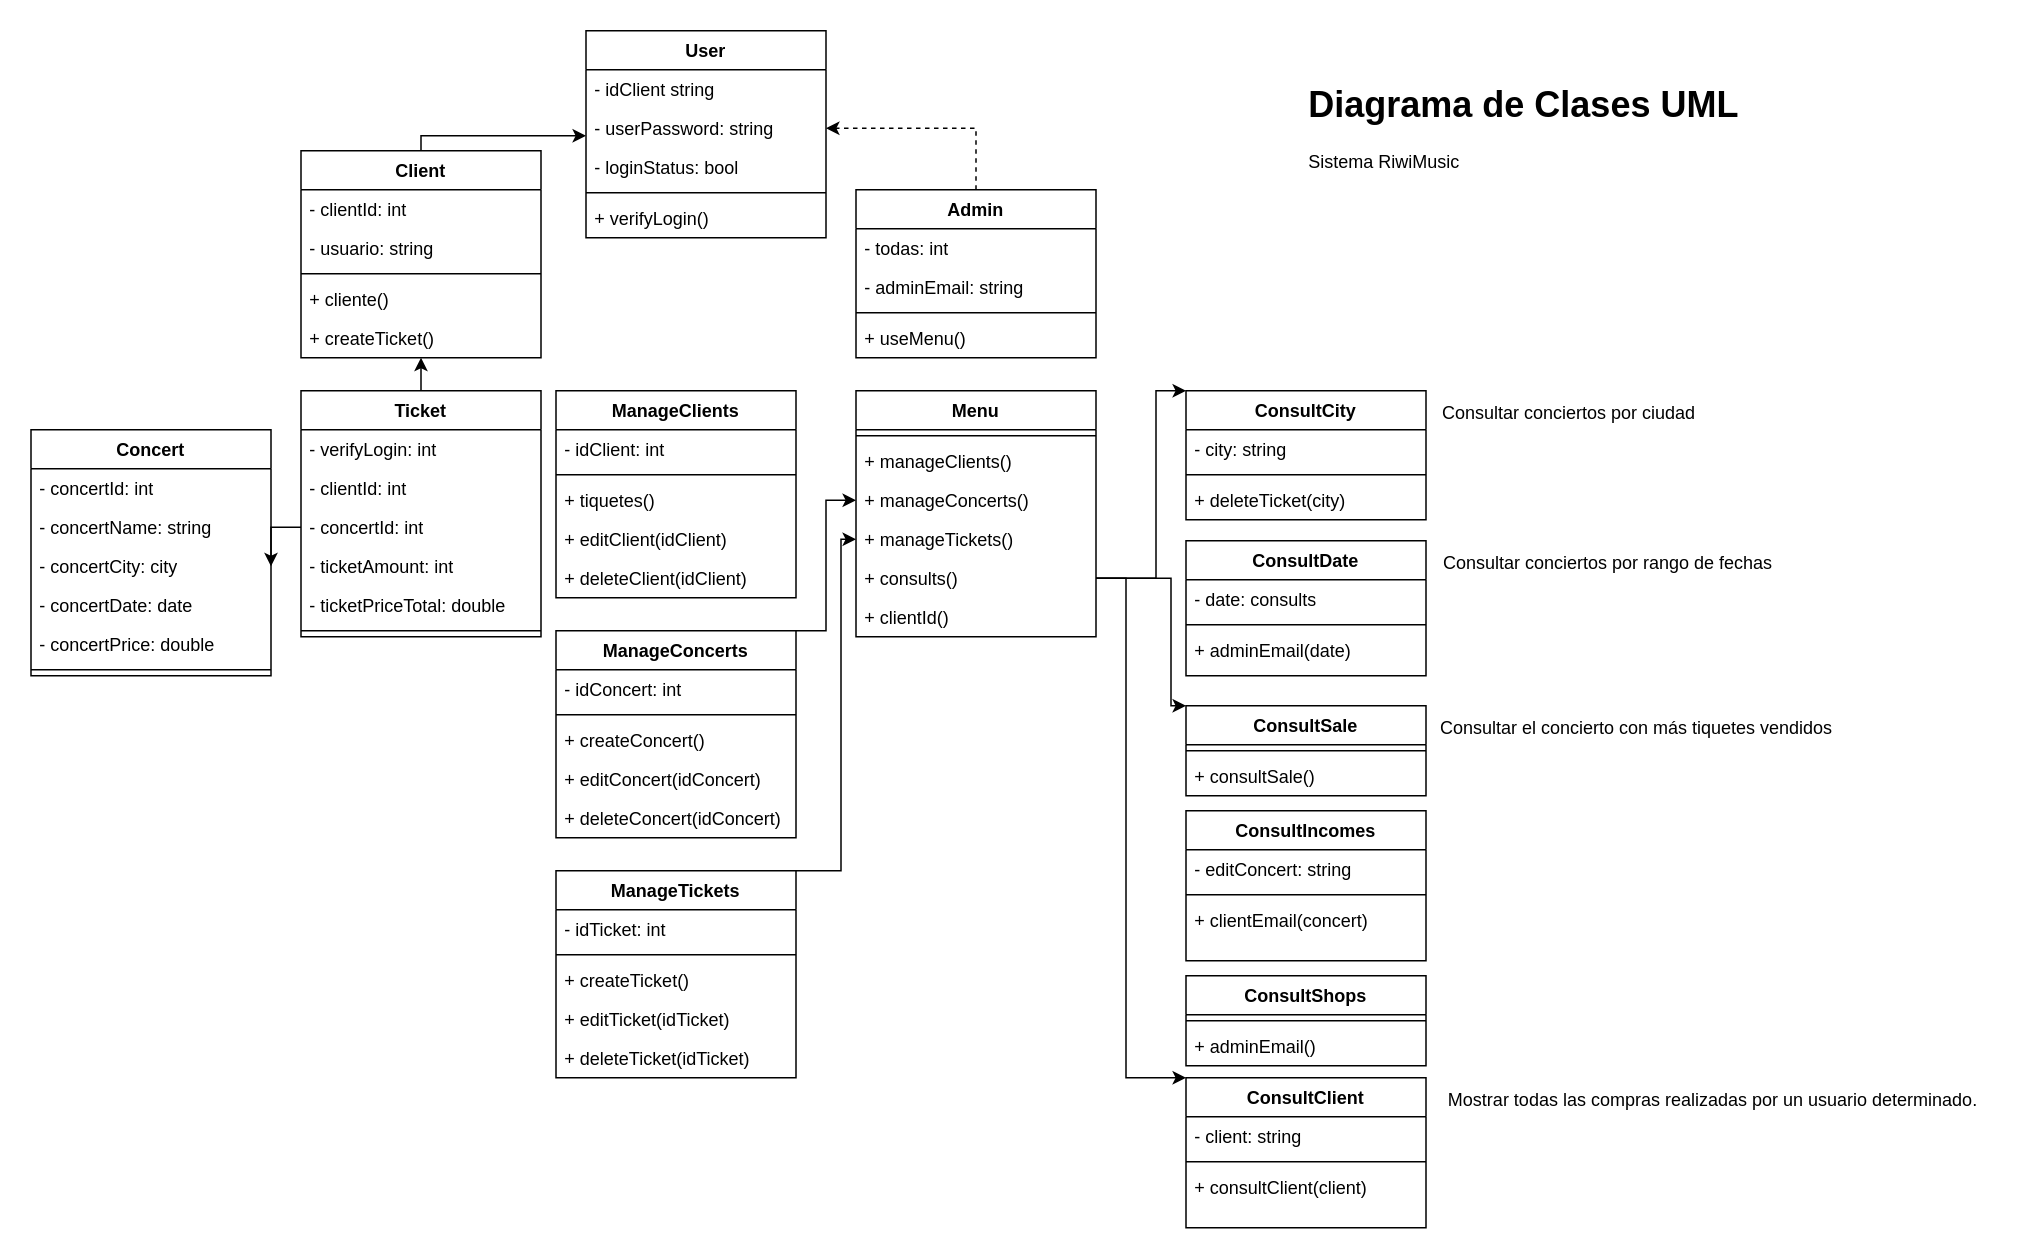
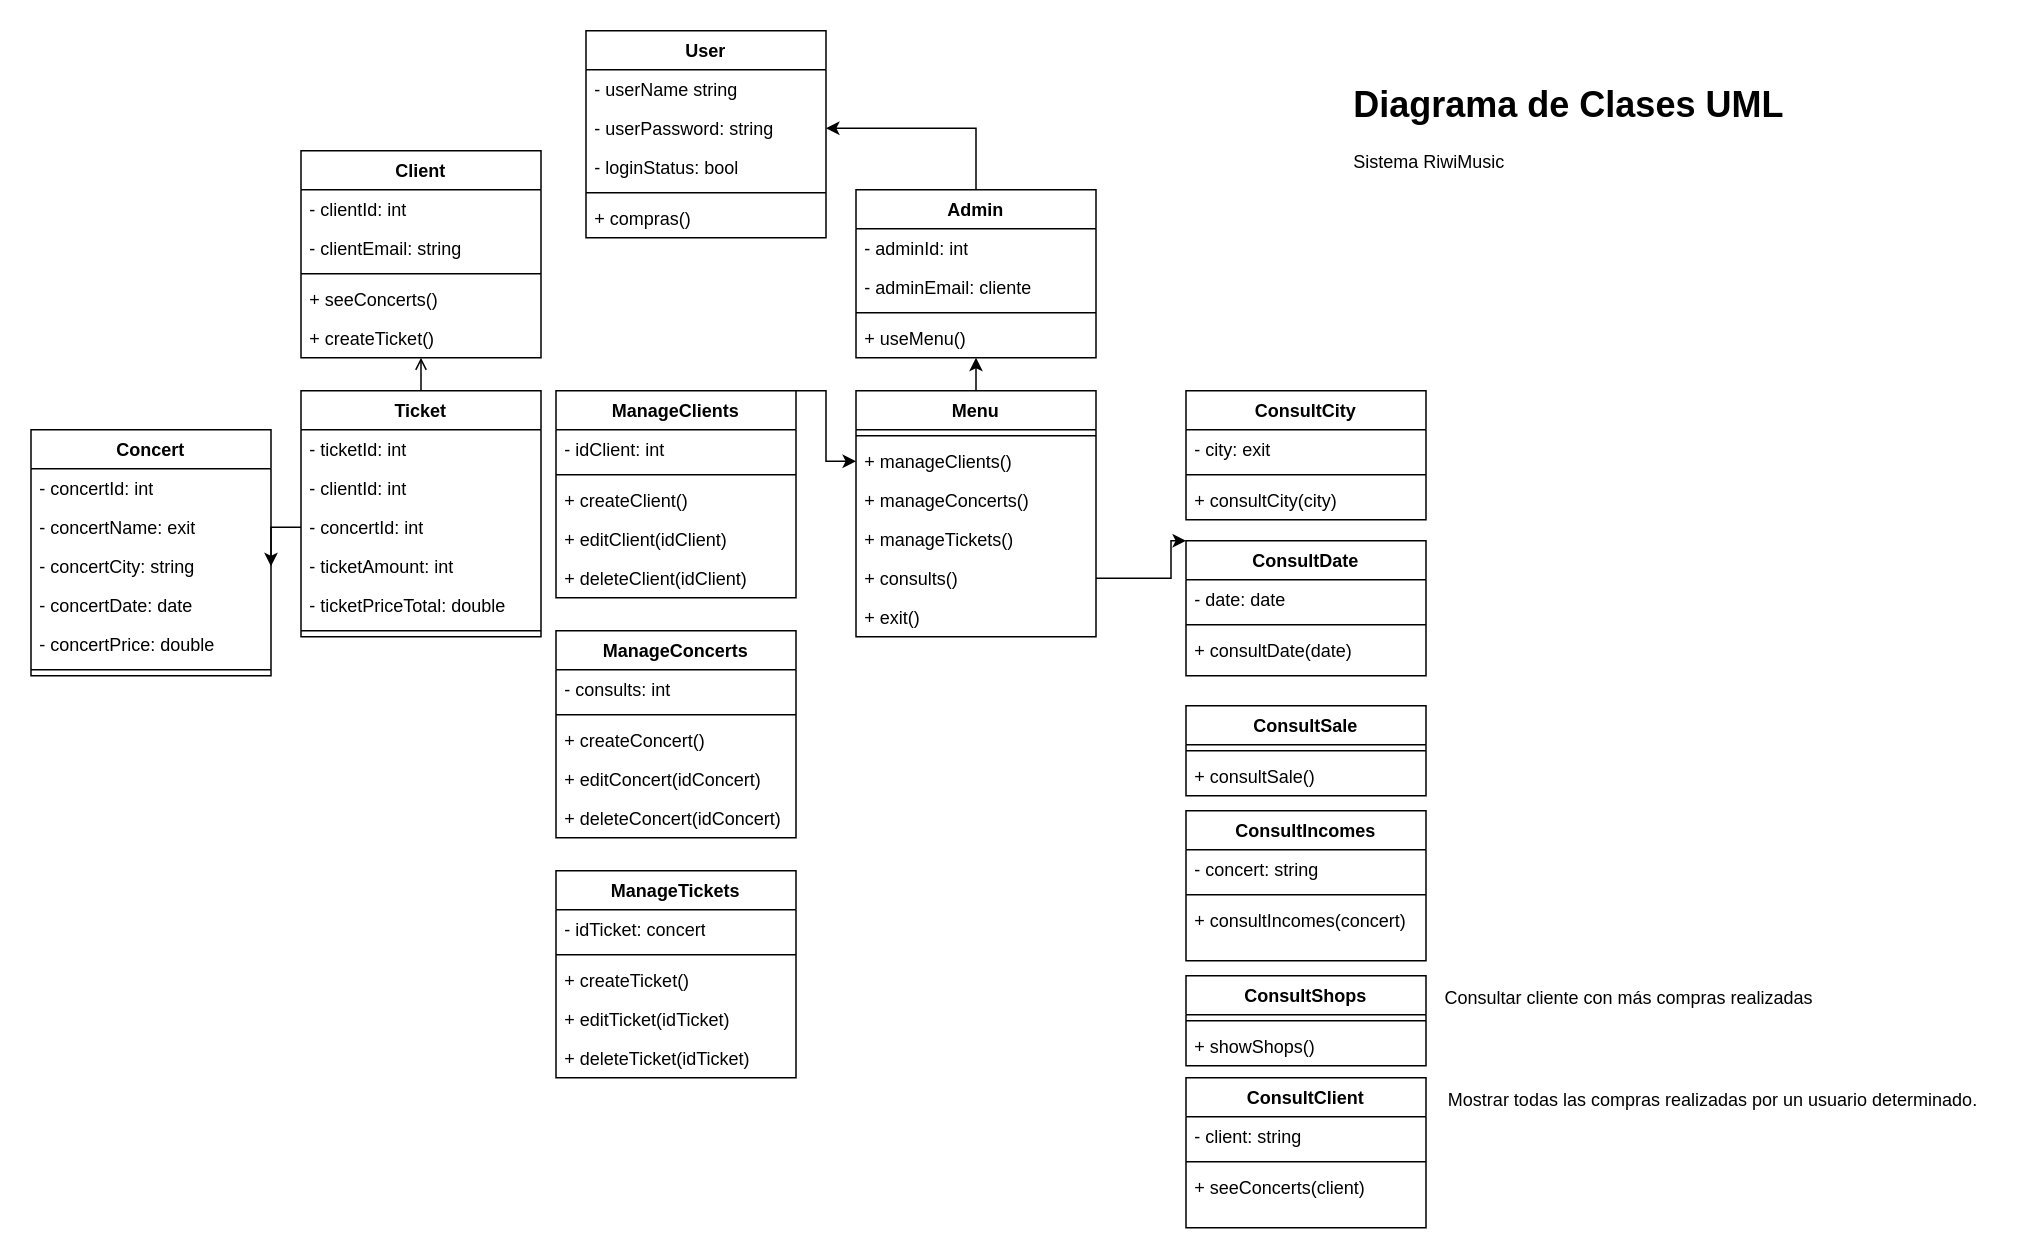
node "- idClient string": label "- idClient string" -> "- userName string"
edge "Admin" -> "- userPassword: string": style dashed -> solid
node "Diagrama de Clases UML Sistema RiwiMusic": moved (1568, 134) -> (1613, 134)
edge "Client" -> "User": removed
node "+ verifyLogin()": label "+ verifyLogin()" -> "+ compras()"
node "- usuario: string": label "- usuario: string" -> "- clientEmail: string"
node "- todas: int": label "- todas: int" -> "- adminId: int"
node "- adminEmail: string": label "- adminEmail: string" -> "- adminEmail: cliente"
node "+ cliente()": label "+ cliente()" -> "+ seeConcerts()"
edge "Ticket" -> "Client": arrowhead classic -> open
edge "Menu" -> "Admin": added
node "Consultar conciertos por ciudad": removed
edge "ManageClients" -> "+ manageClients()": added
node "- verifyLogin: int": label "- verifyLogin: int" -> "- ticketId: int"
node "- city: string": label "- city: string" -> "- city: exit"
edge "+ consults()" -> "ConsultCity": removed
node "+ tiquetes()": label "+ tiquetes()" -> "+ createClient()"
node "+ deleteTicket(city)": label "+ deleteTicket(city)" -> "+ consultCity(city)"
node "- concertName: string": label "- concertName: string" -> "- concertName: exit"
edge "+ consults()" -> "ConsultDate": added
node "Consultar conciertos por rango de fechas": removed
node "- concertCity: city": label "- concertCity: city" -> "- concertCity: string"
edge "ManageConcerts" -> "+ manageConcerts()": removed
node "- date: consults": label "- date: consults" -> "- date: date"
node "+ clientId()": label "+ clientId()" -> "+ exit()"
edge "+ consults()" -> "ConsultSale": removed
node "+ adminEmail(date)": label "+ adminEmail(date)" -> "+ consultDate(date)"
node "- idConcert: int": label "- idConcert: int" -> "- consults: int"
edge "ManageTickets" -> "+ manageTickets()": removed
node "Consultar el concierto con más tiquetes vendidos": removed
edge "+ consults()" -> "ConsultClient": removed
node "- editConcert: string": label "- editConcert: string" -> "- concert: string"
node "+ clientEmail(concert)": label "+ clientEmail(concert)" -> "+ consultIncomes(concert)"
node "- idTicket: int": label "- idTicket: int" -> "- idTicket: concert"
node "Consultar cliente con más compras realizadas": added
node "+ adminEmail()": label "+ adminEmail()" -> "+ showShops()"
node "+ consultClient(client)": label "+ consultClient(client)" -> "+ seeConcerts(client)"
